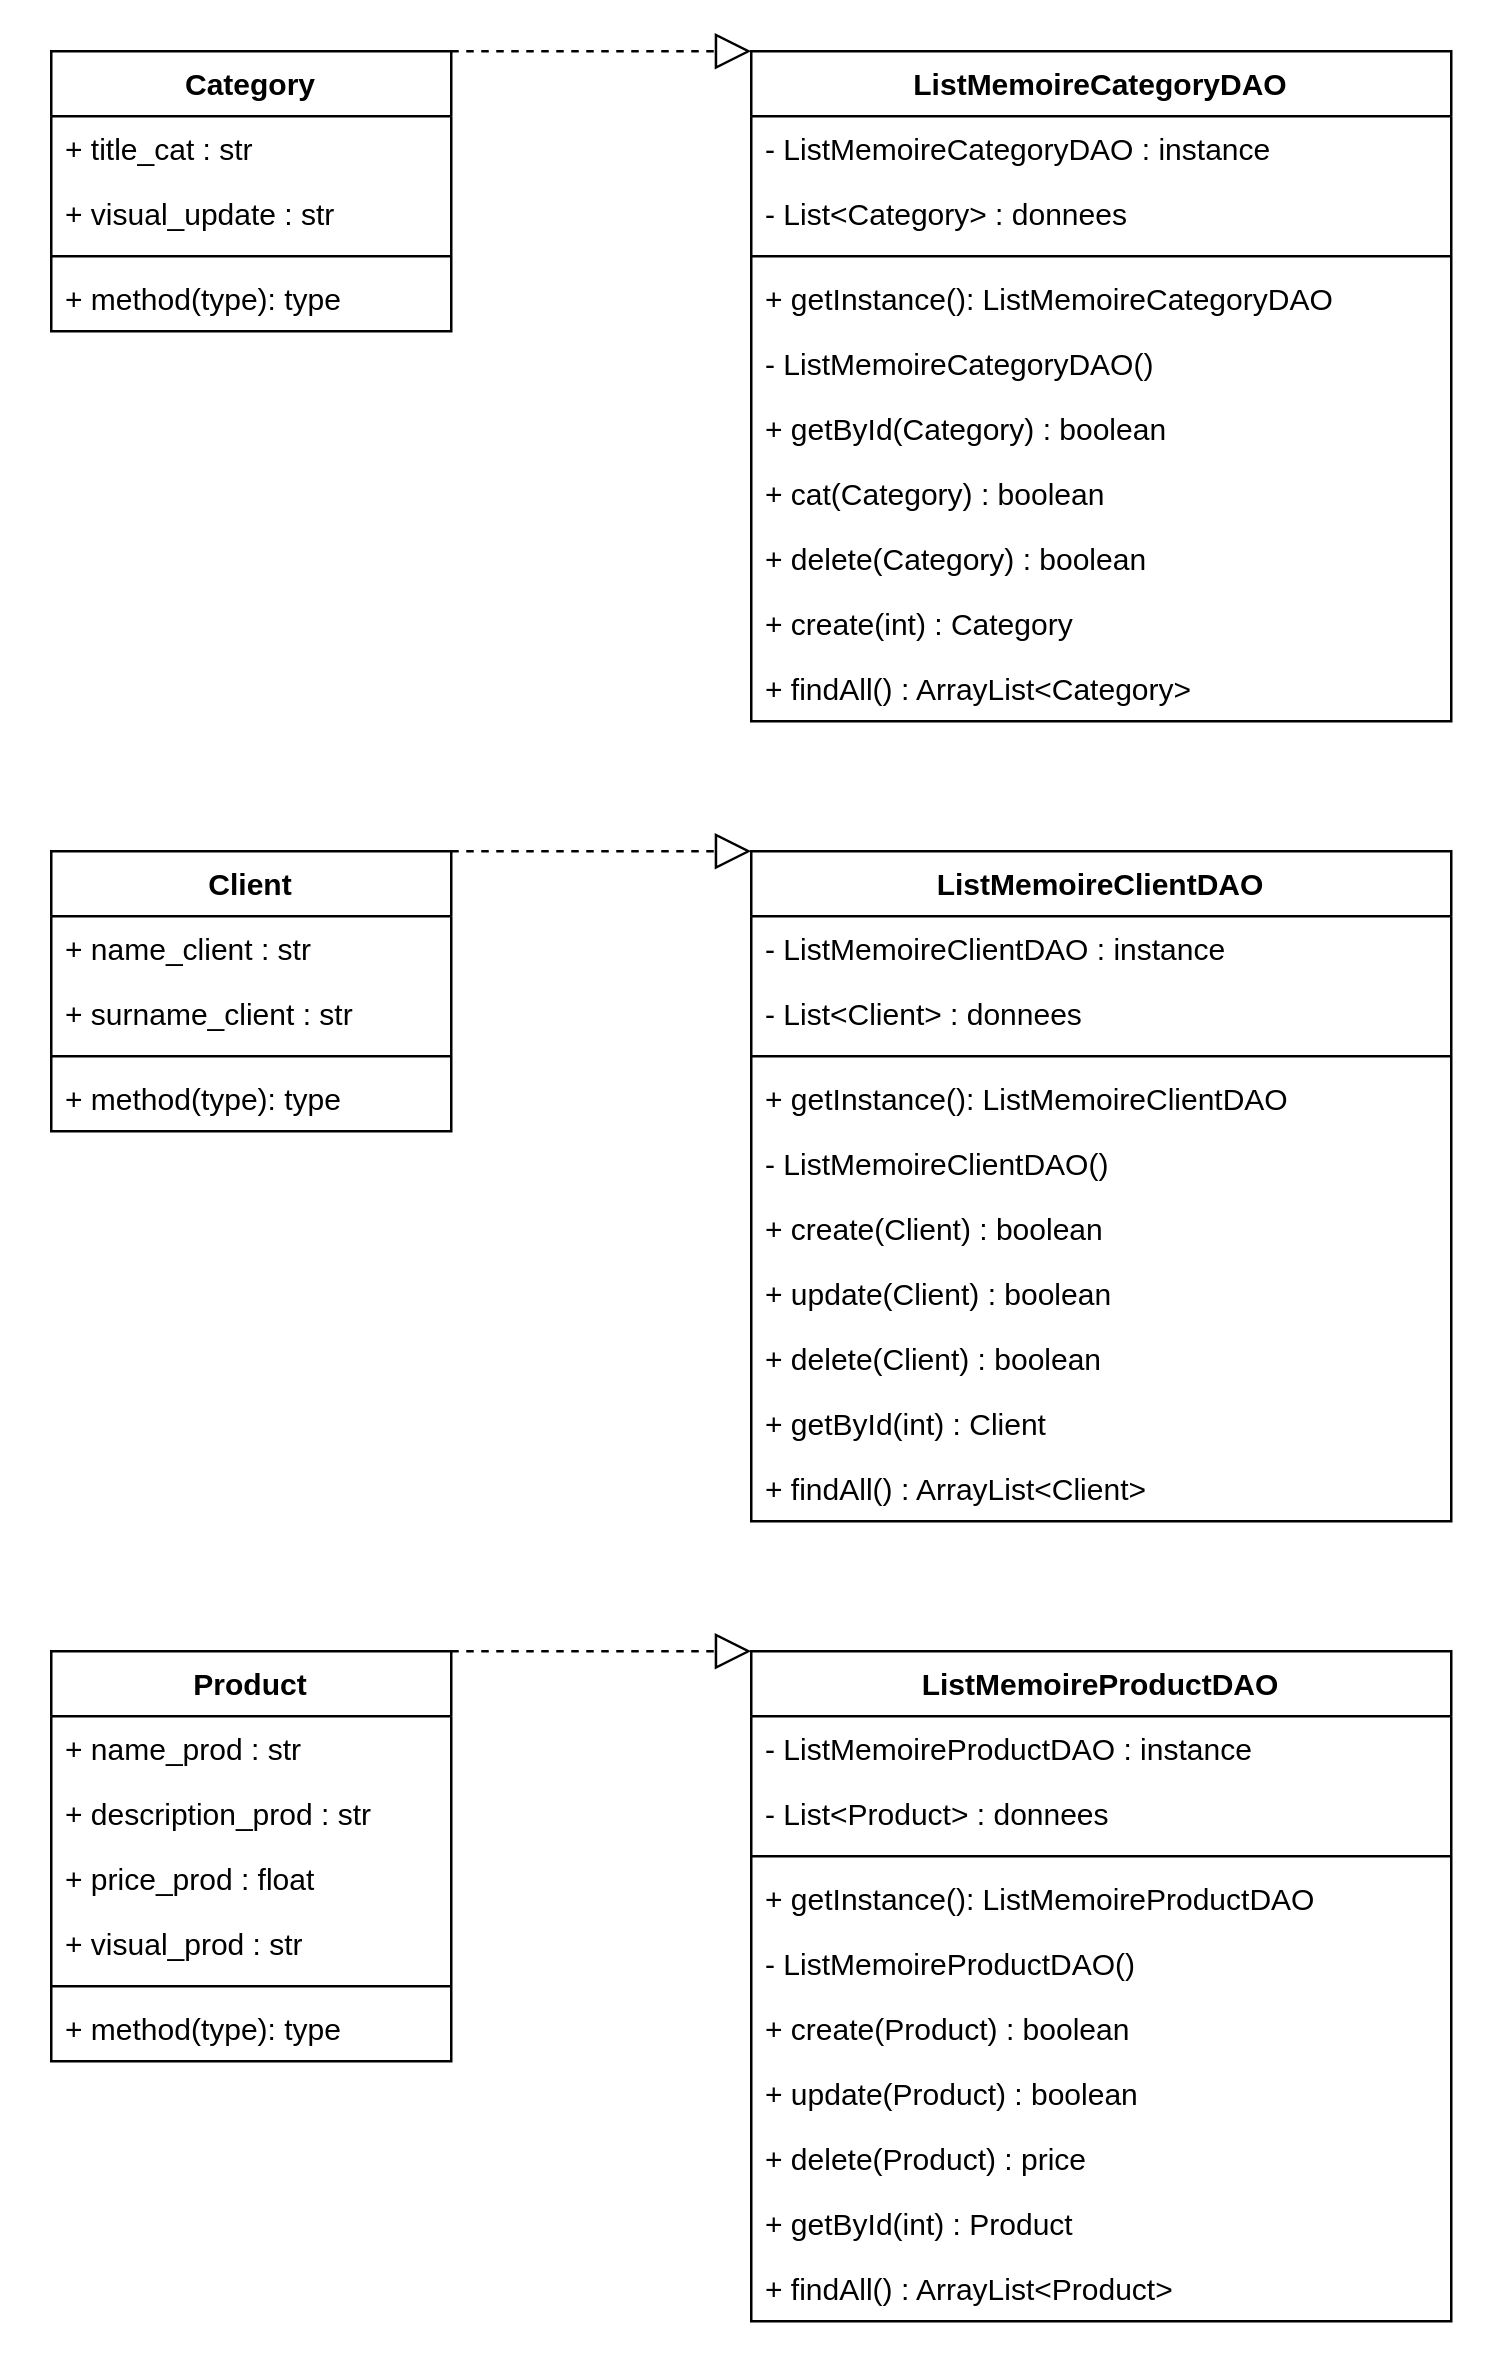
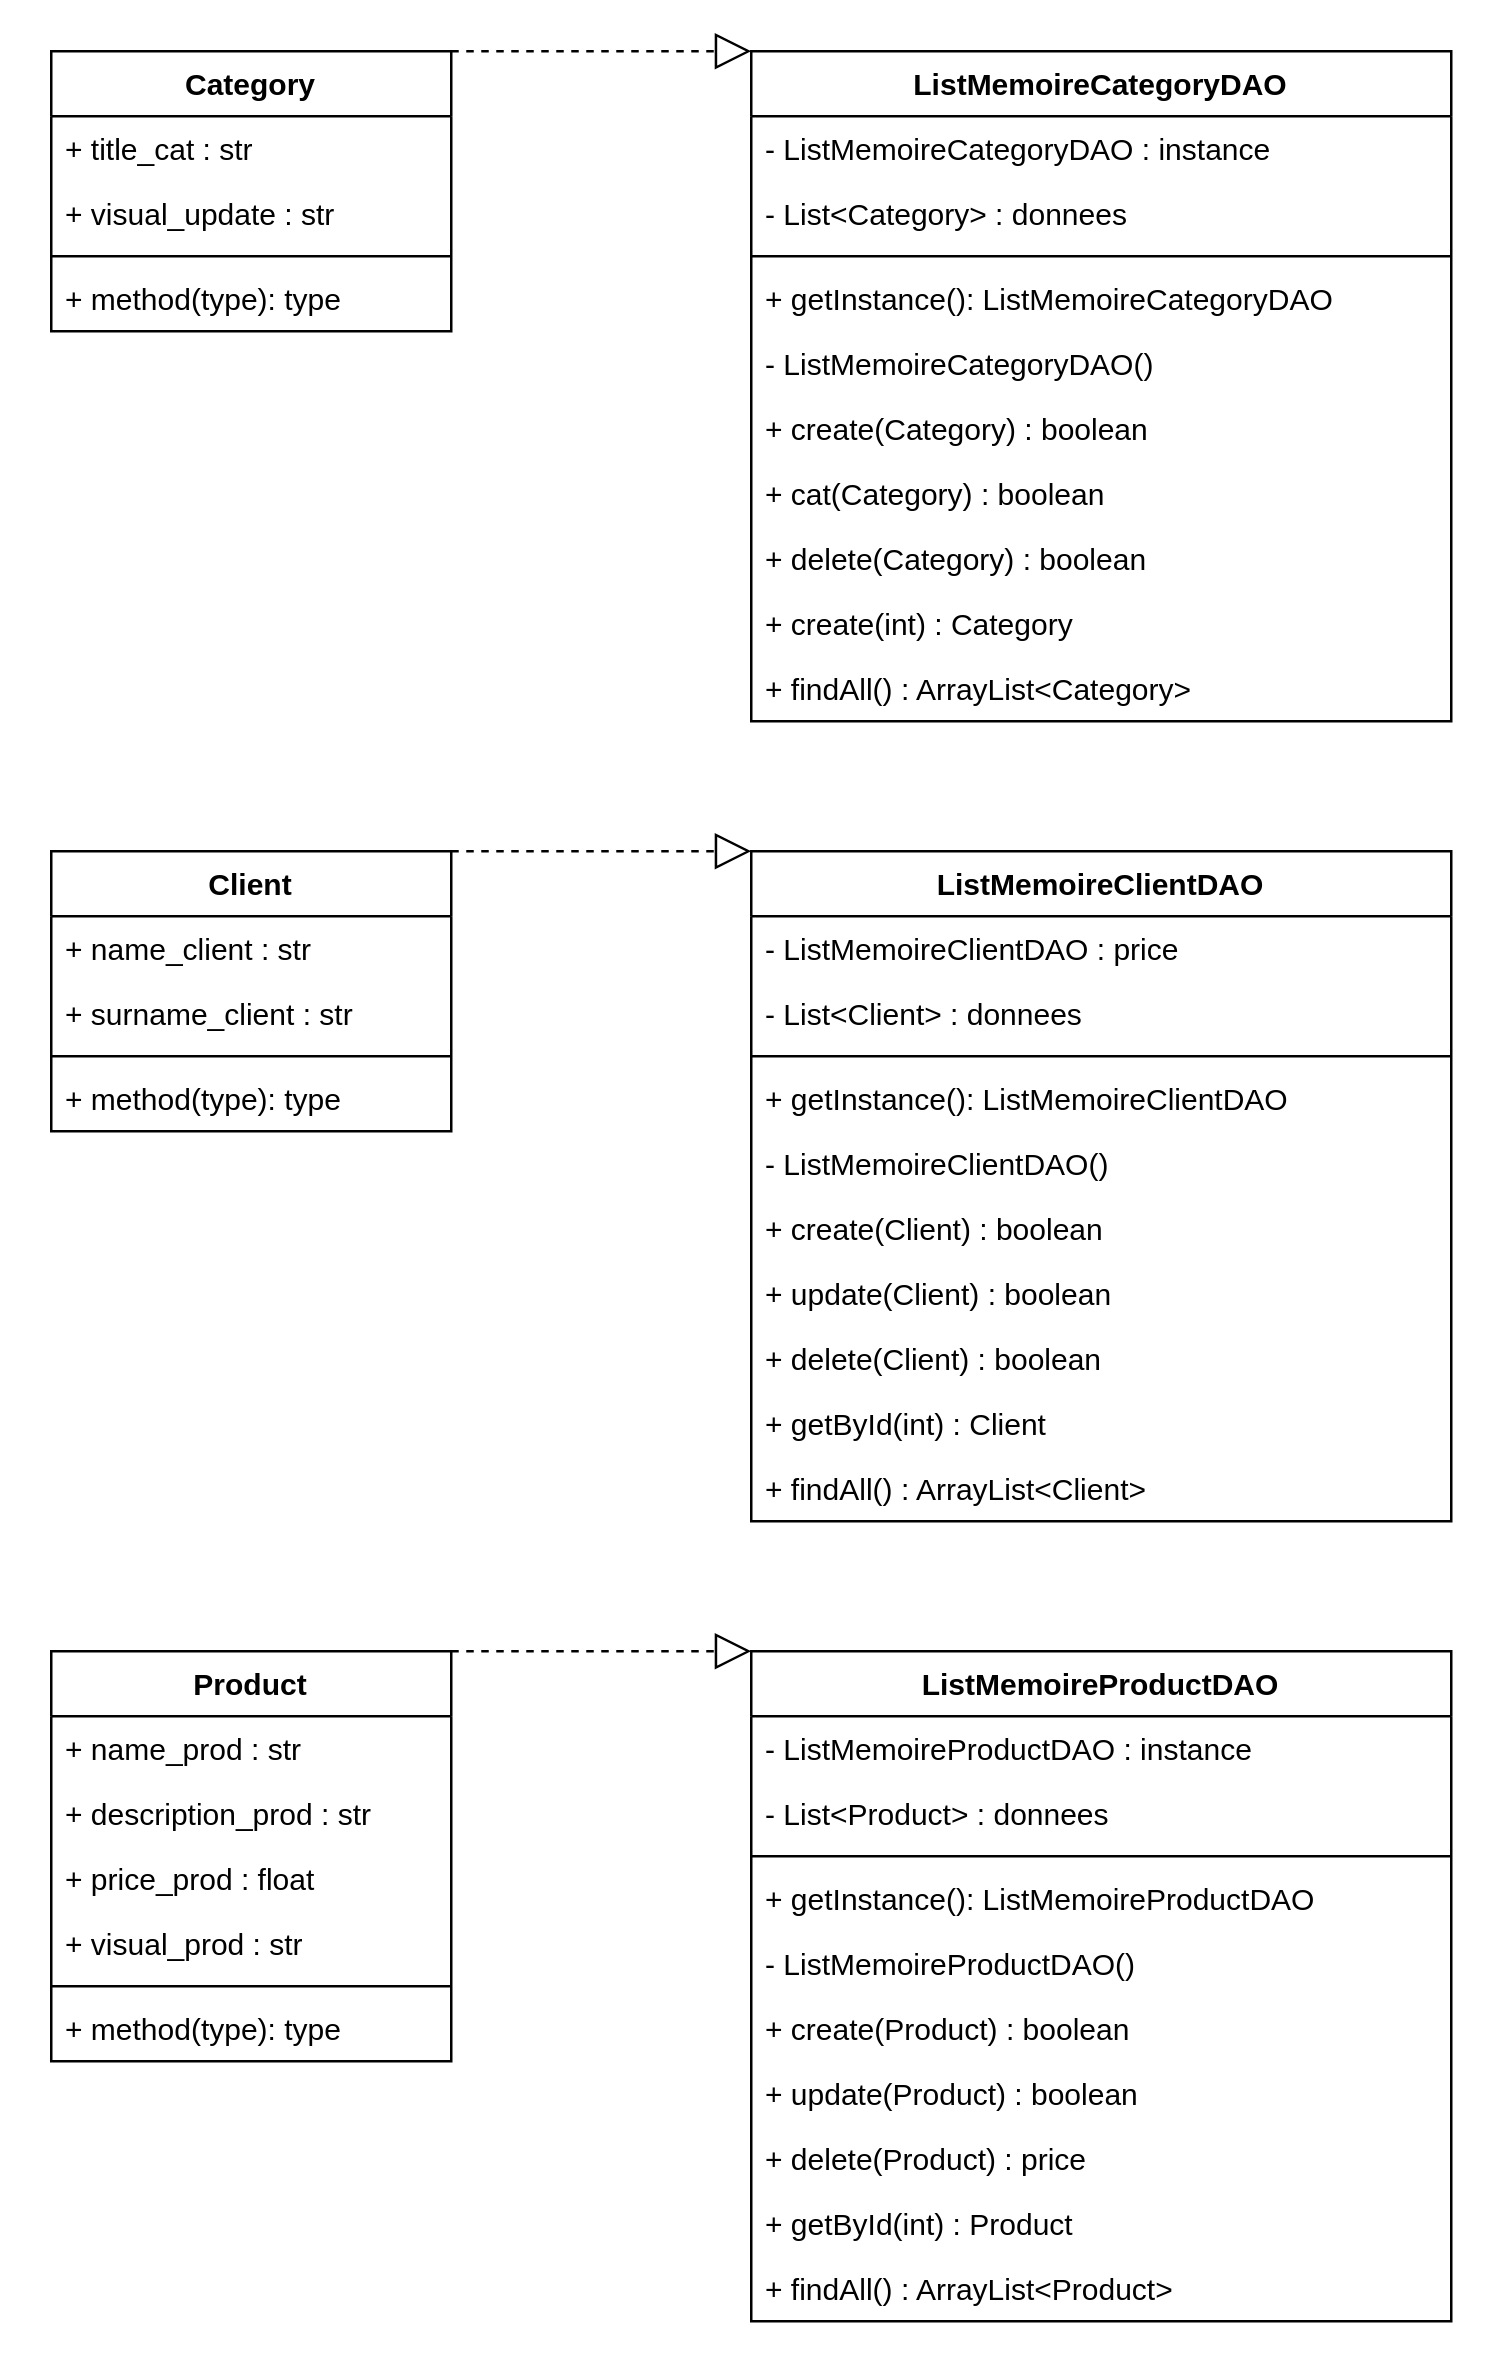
node "+ getById(Category) : boolean": label "+ getById(Category) : boolean" -> "+ create(Category) : boolean"
node "- ListMemoireClientDAO : instance": label "- ListMemoireClientDAO : instance" -> "- ListMemoireClientDAO : price"
